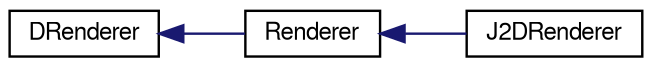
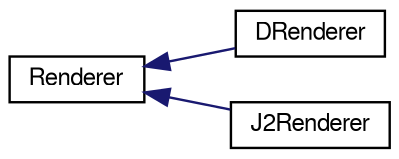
edge "Renderer" -> "DRenderer": reversed
node "J2DRenderer": label "J2DRenderer" -> "J2Renderer"
